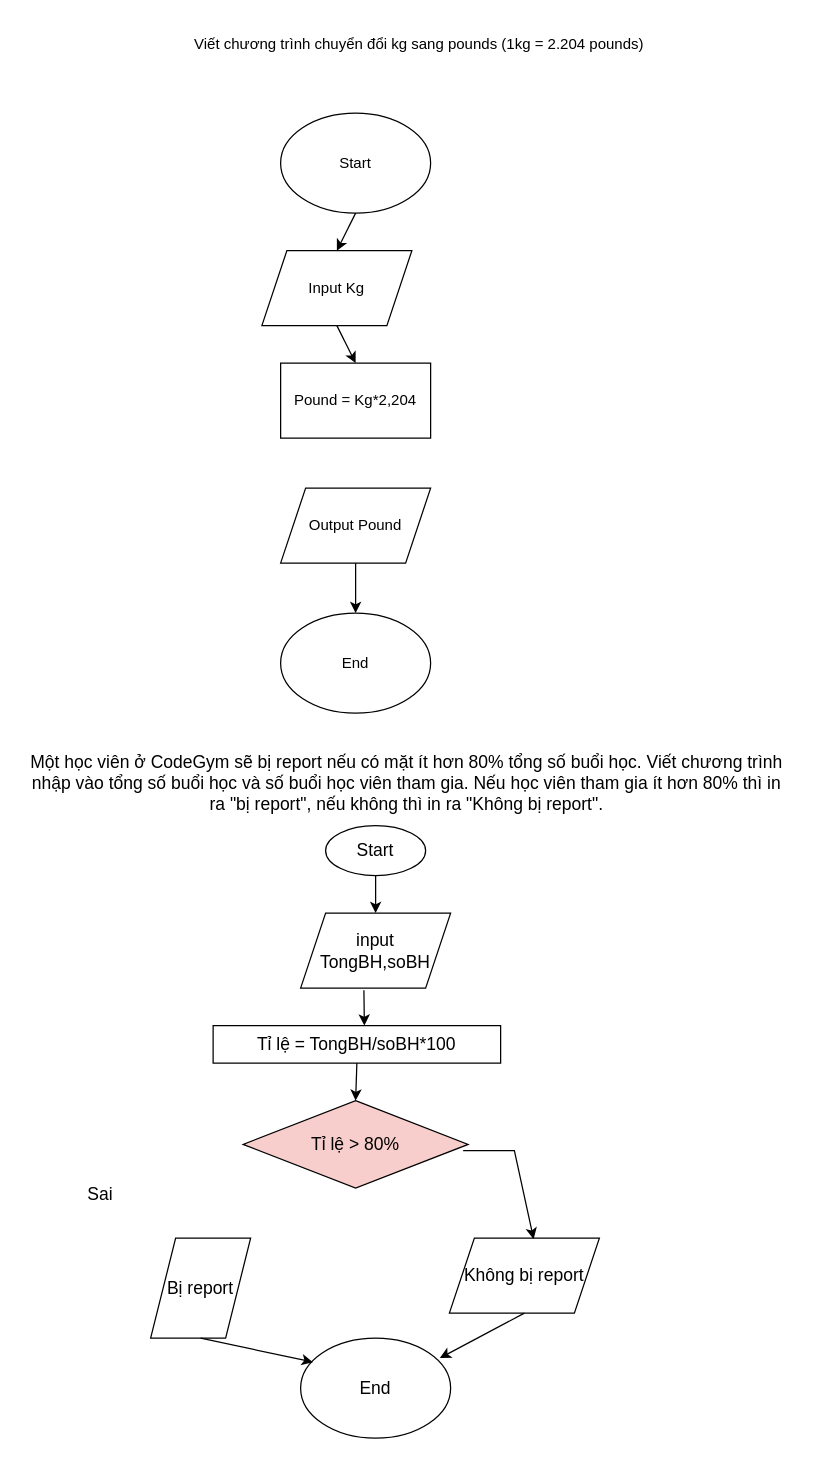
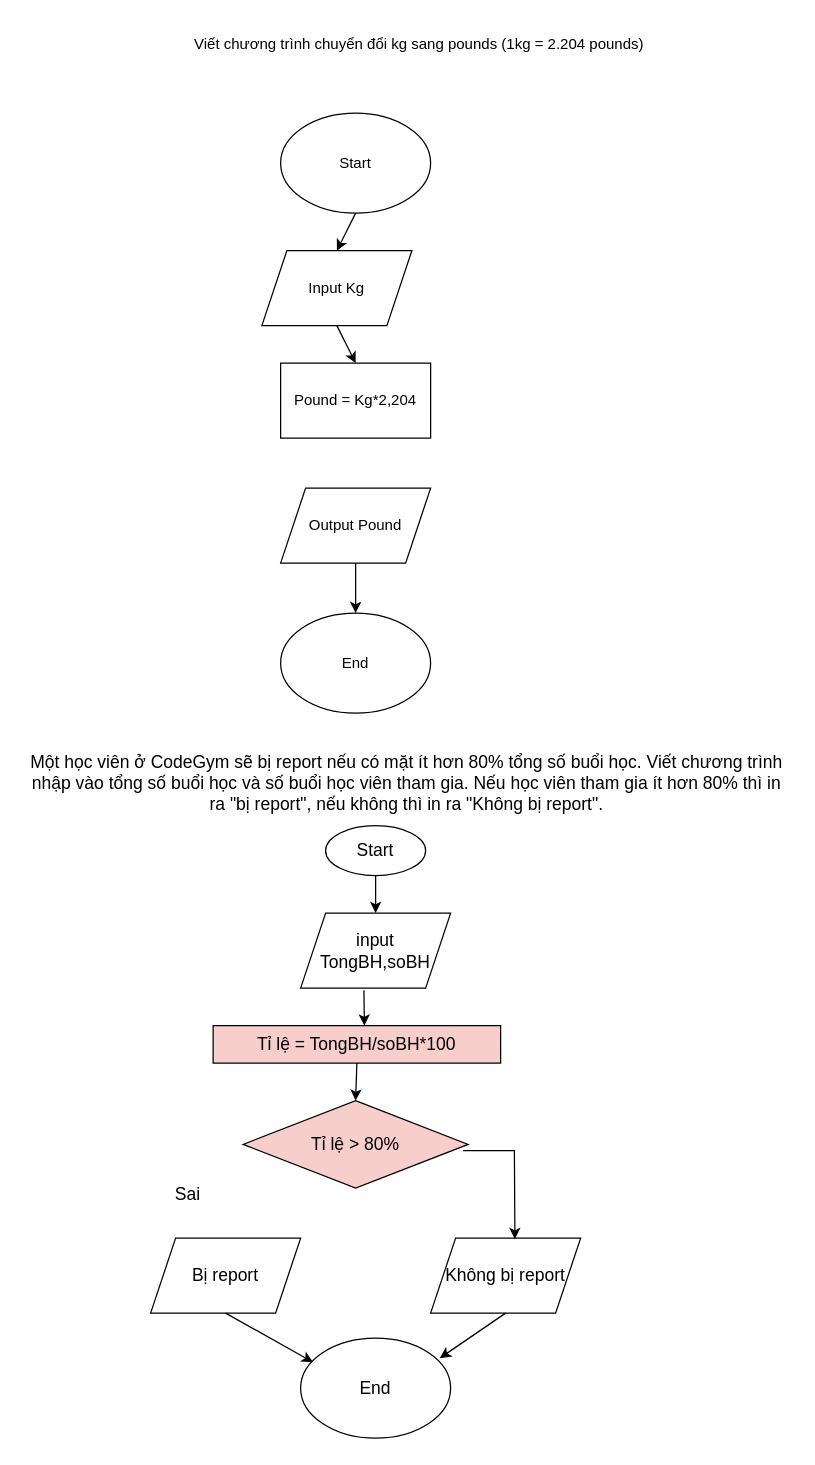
node "Tỉ lệ = TongBH/soBH*100": fillcolor #ffffff -> #f8cecc
node "Sai": moved (101, 1194) -> (188, 1194)
node "Không bị report": moved (524, 1276) -> (506, 1276)
node "Bị report": size 100x100 -> 150x75
